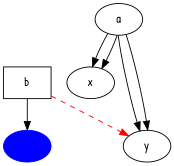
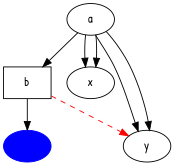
edge "a" -> "b": added
